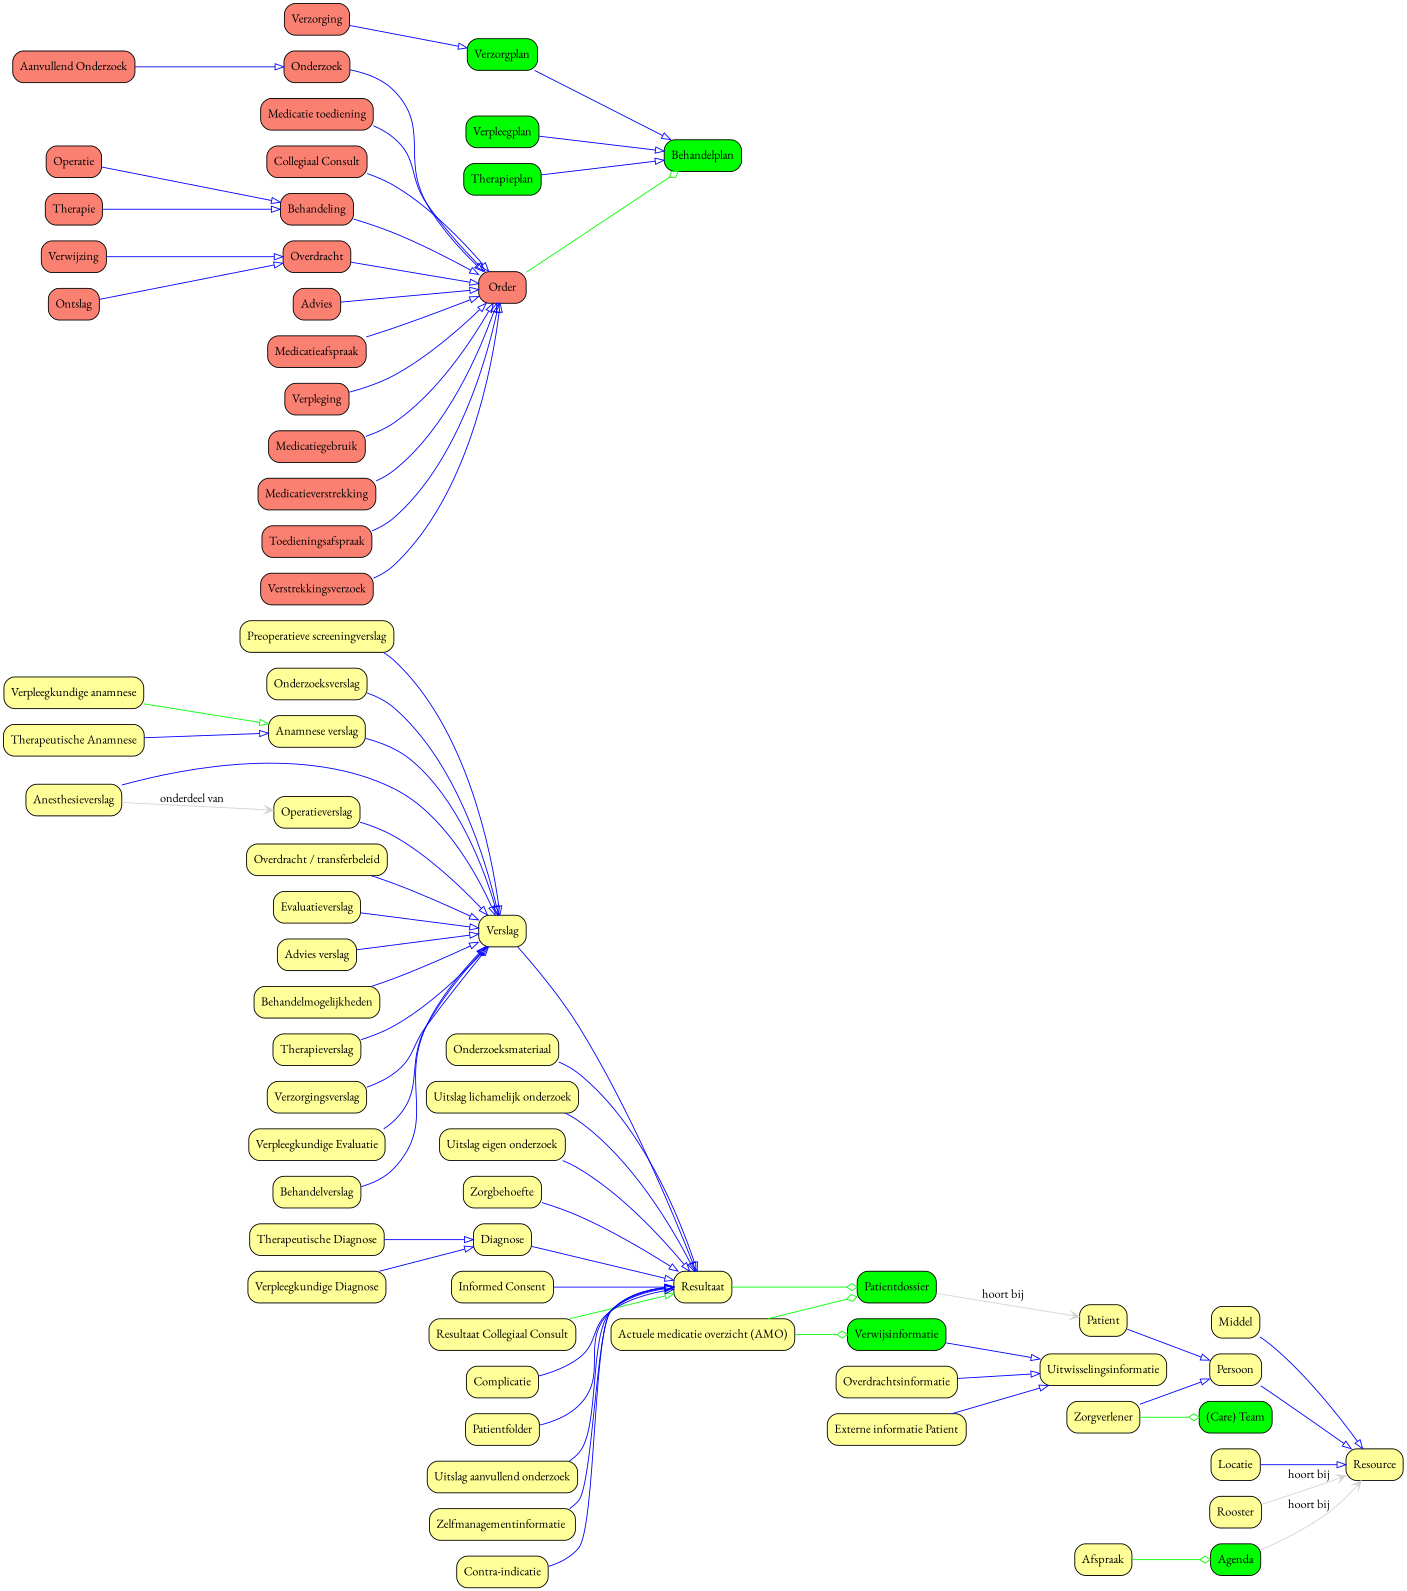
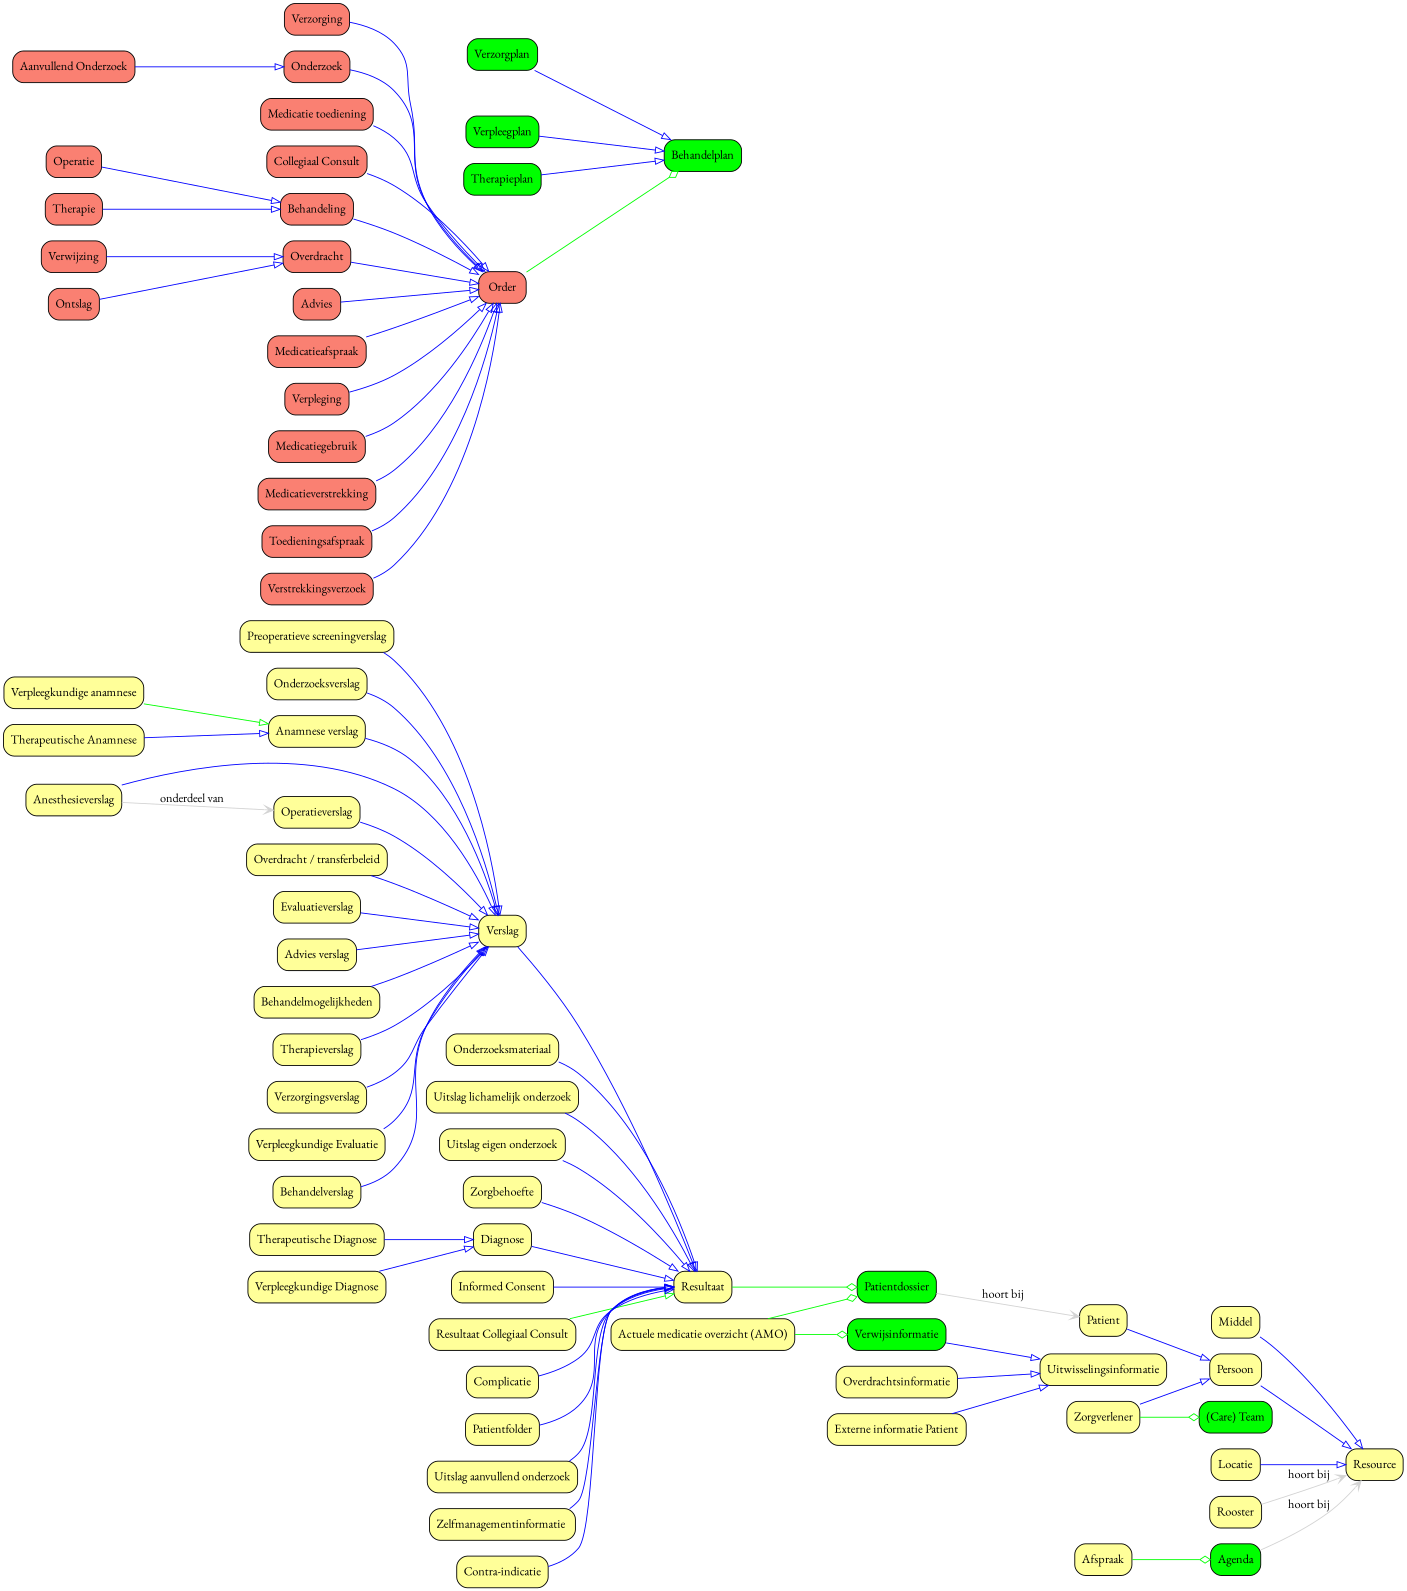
edge "Verzorging" -> "Verzorgplan": now "Verzorging" -> "Order"
